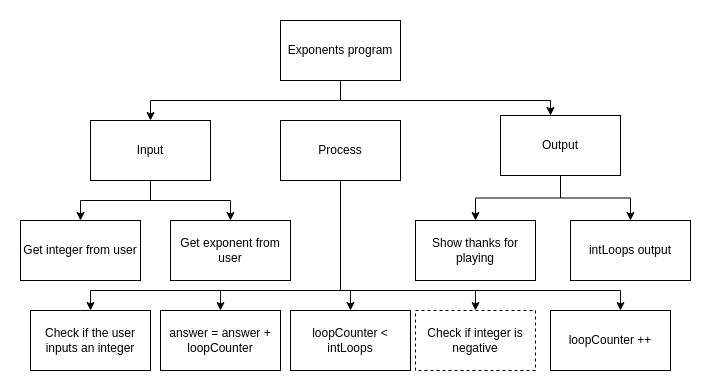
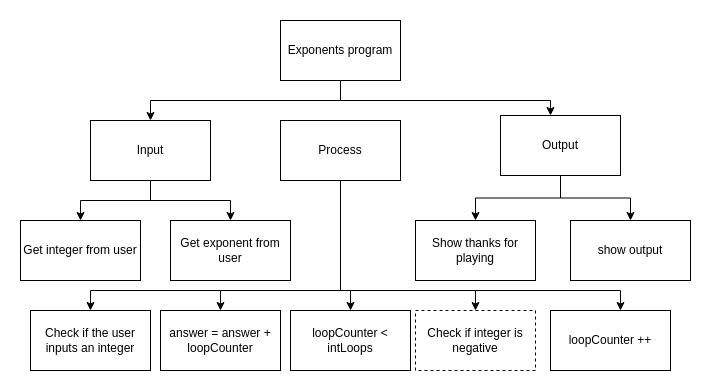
node "intLoops output": label "intLoops output" -> "show output"
